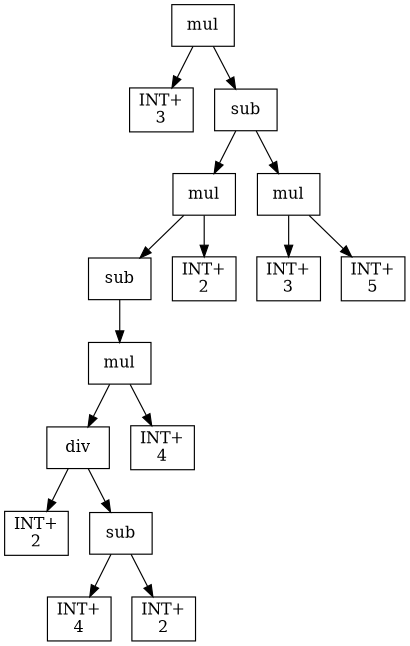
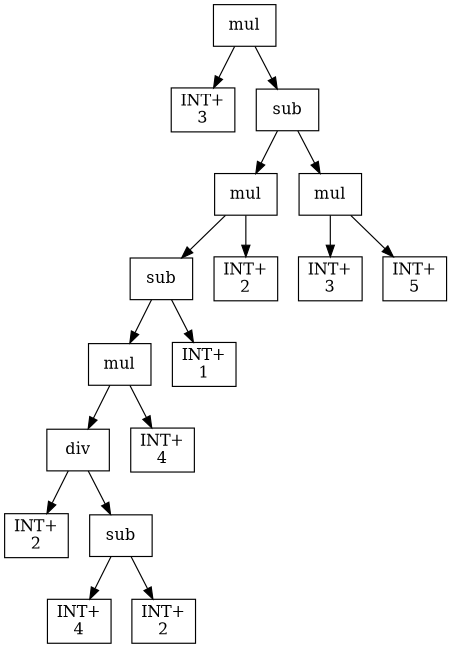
node "INT+ 1": added
